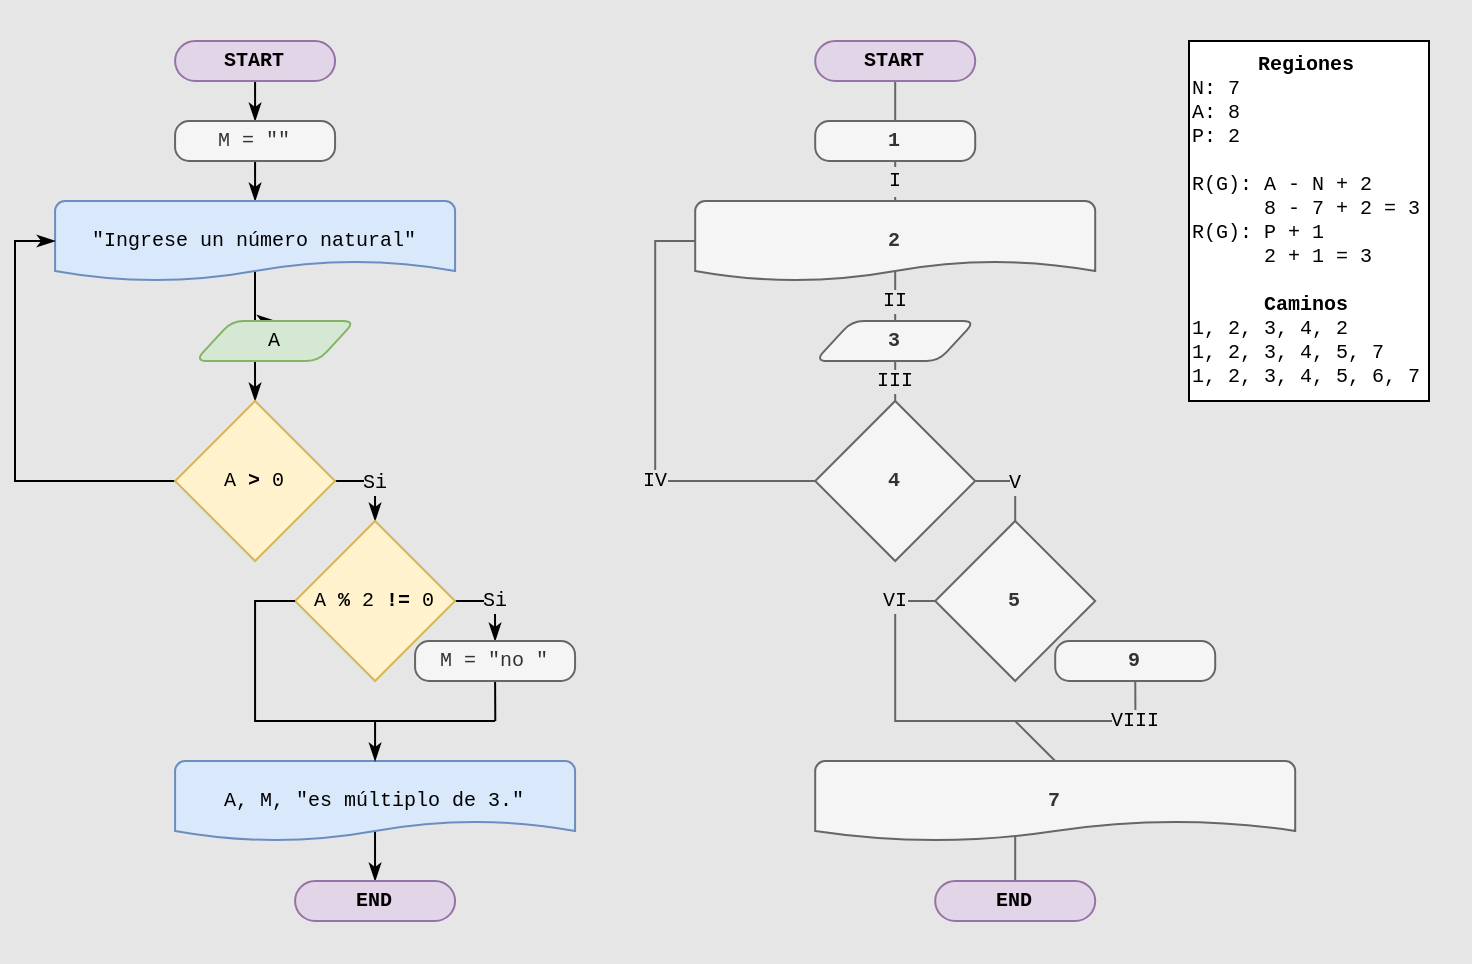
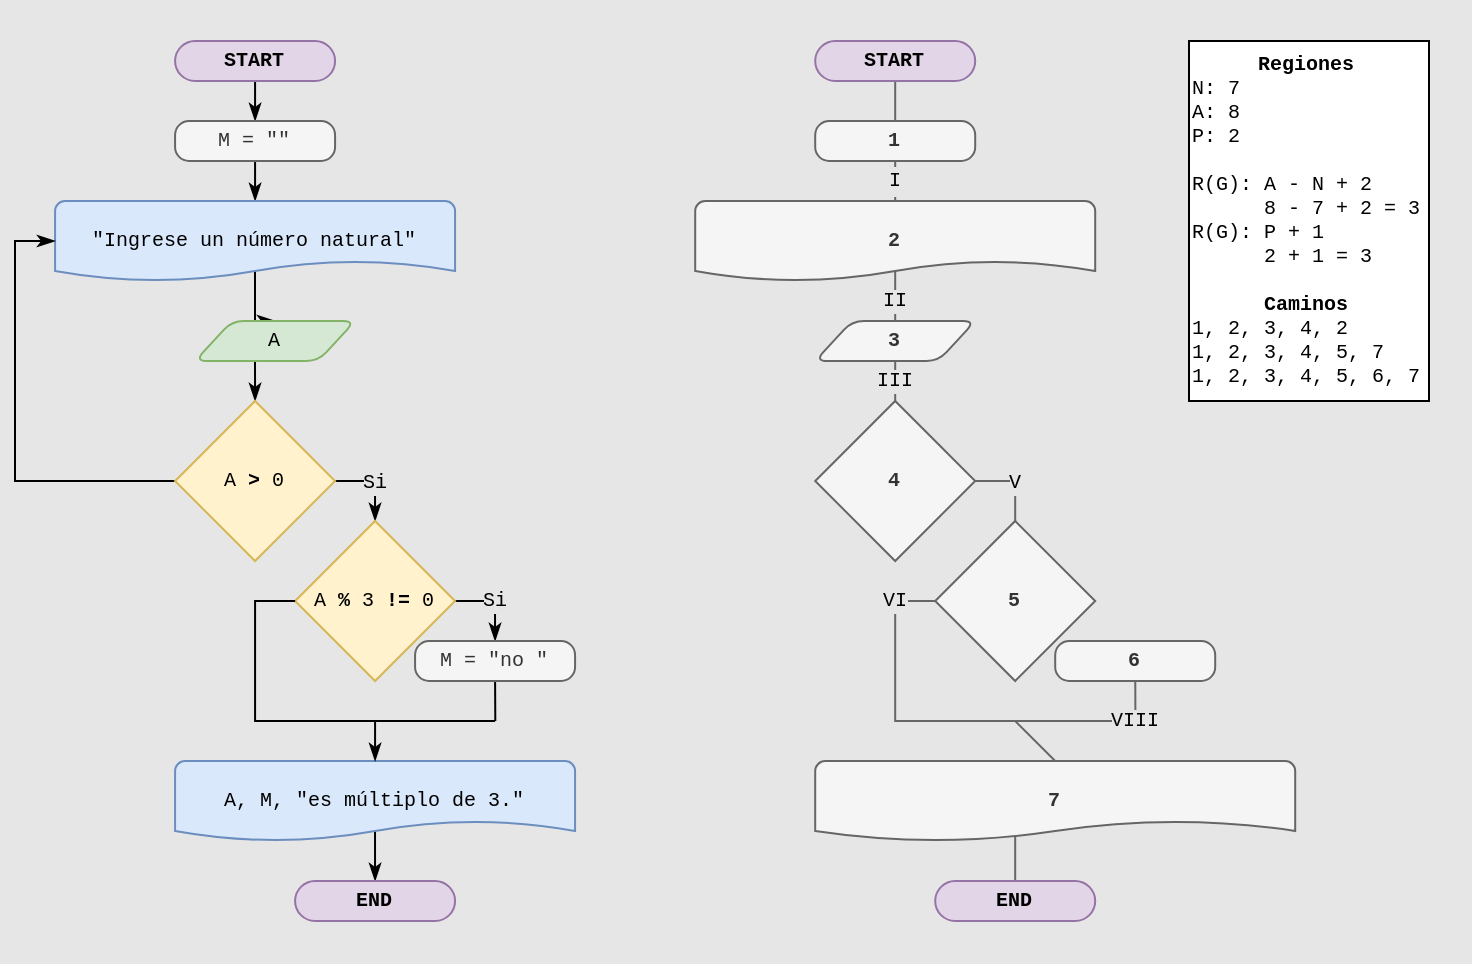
edge "2" -- "4": removed, label "IV"
node "A % 2 != 0": label "A % 2 != 0" -> "A % 3 != 0"
node "9": label "9" -> "6"
